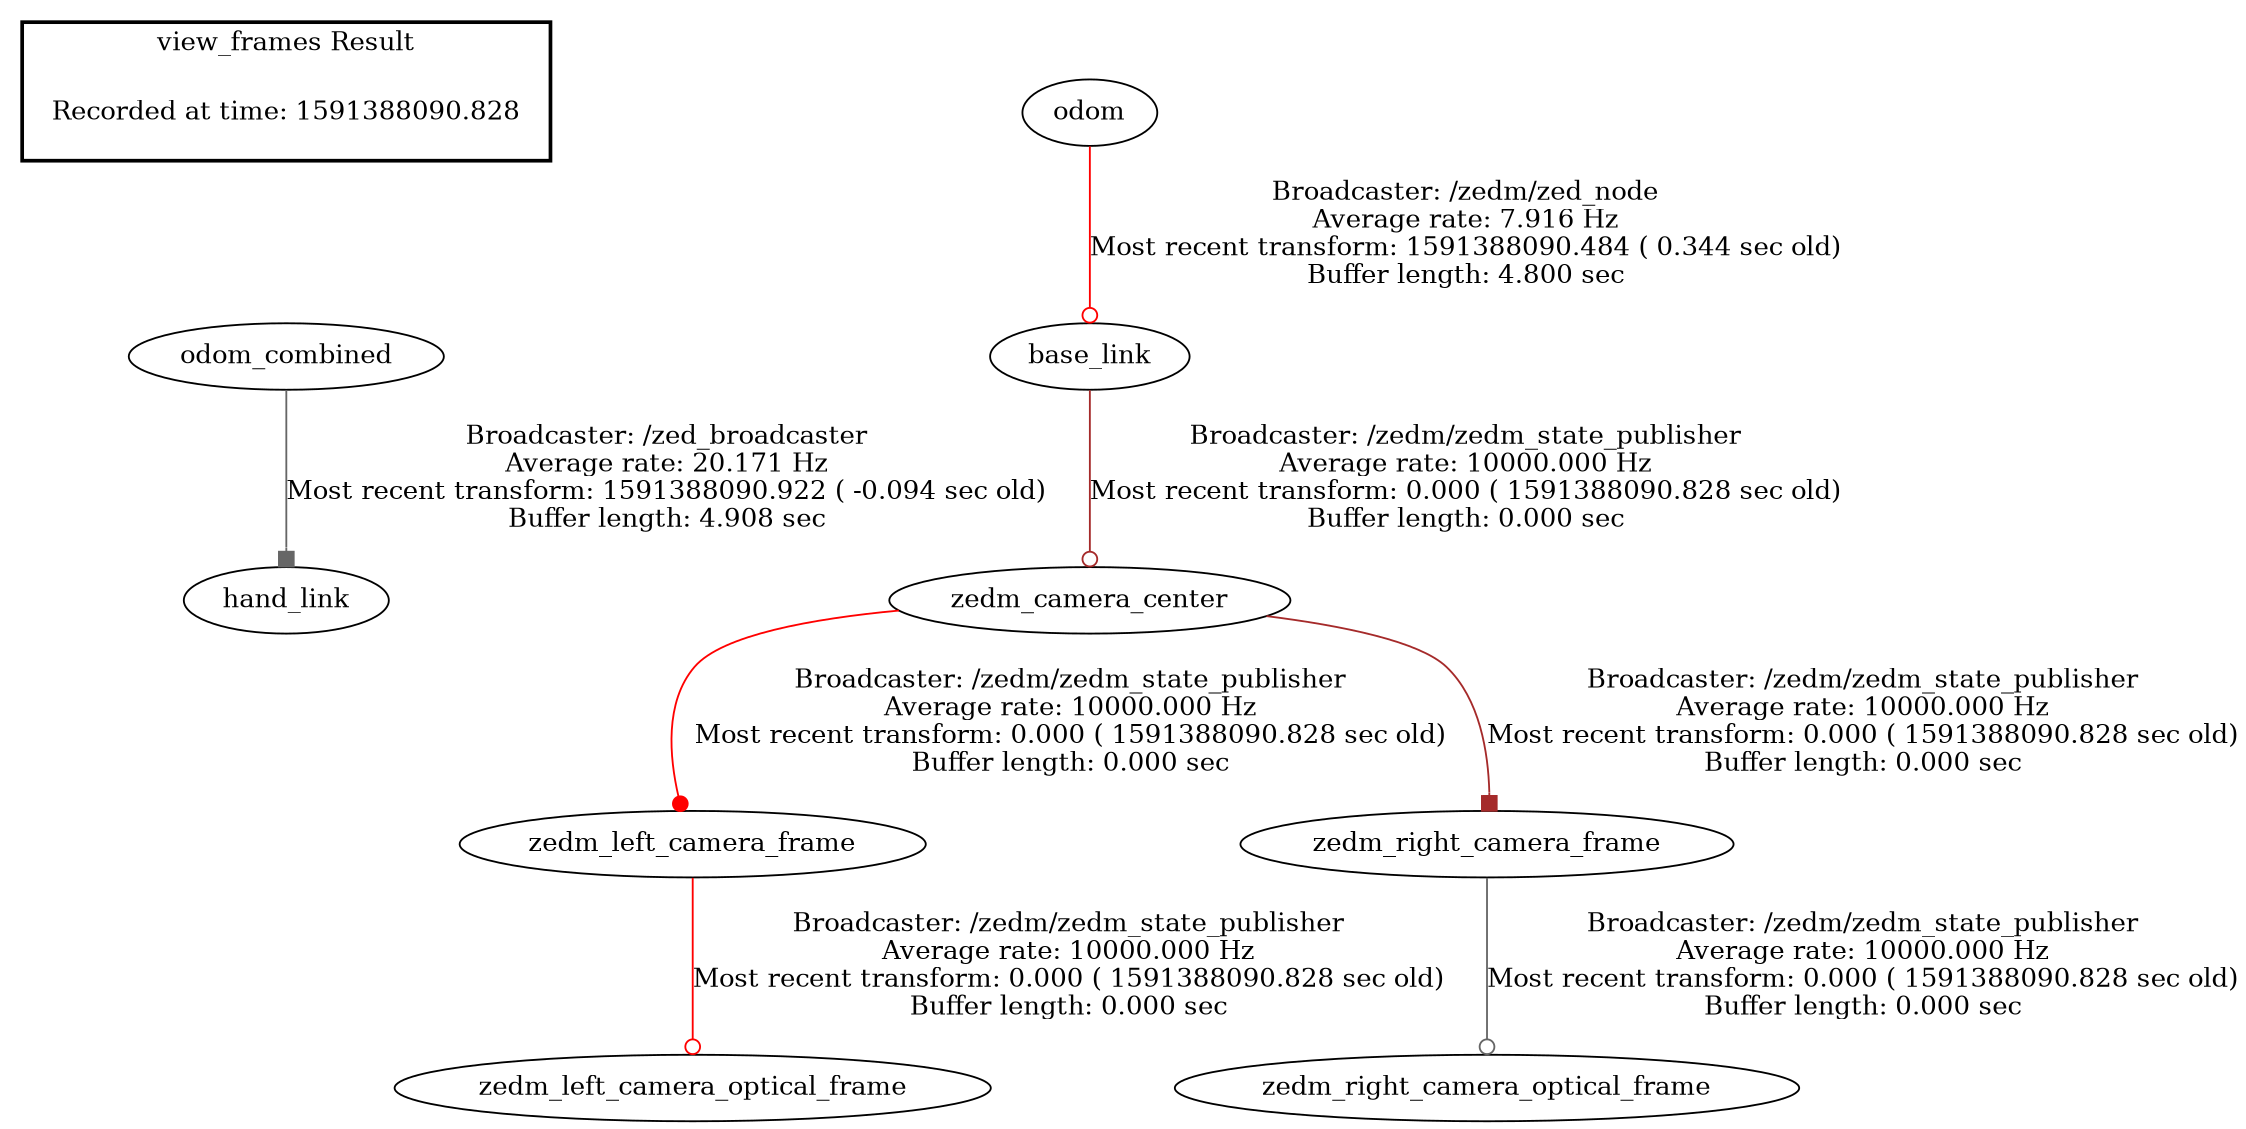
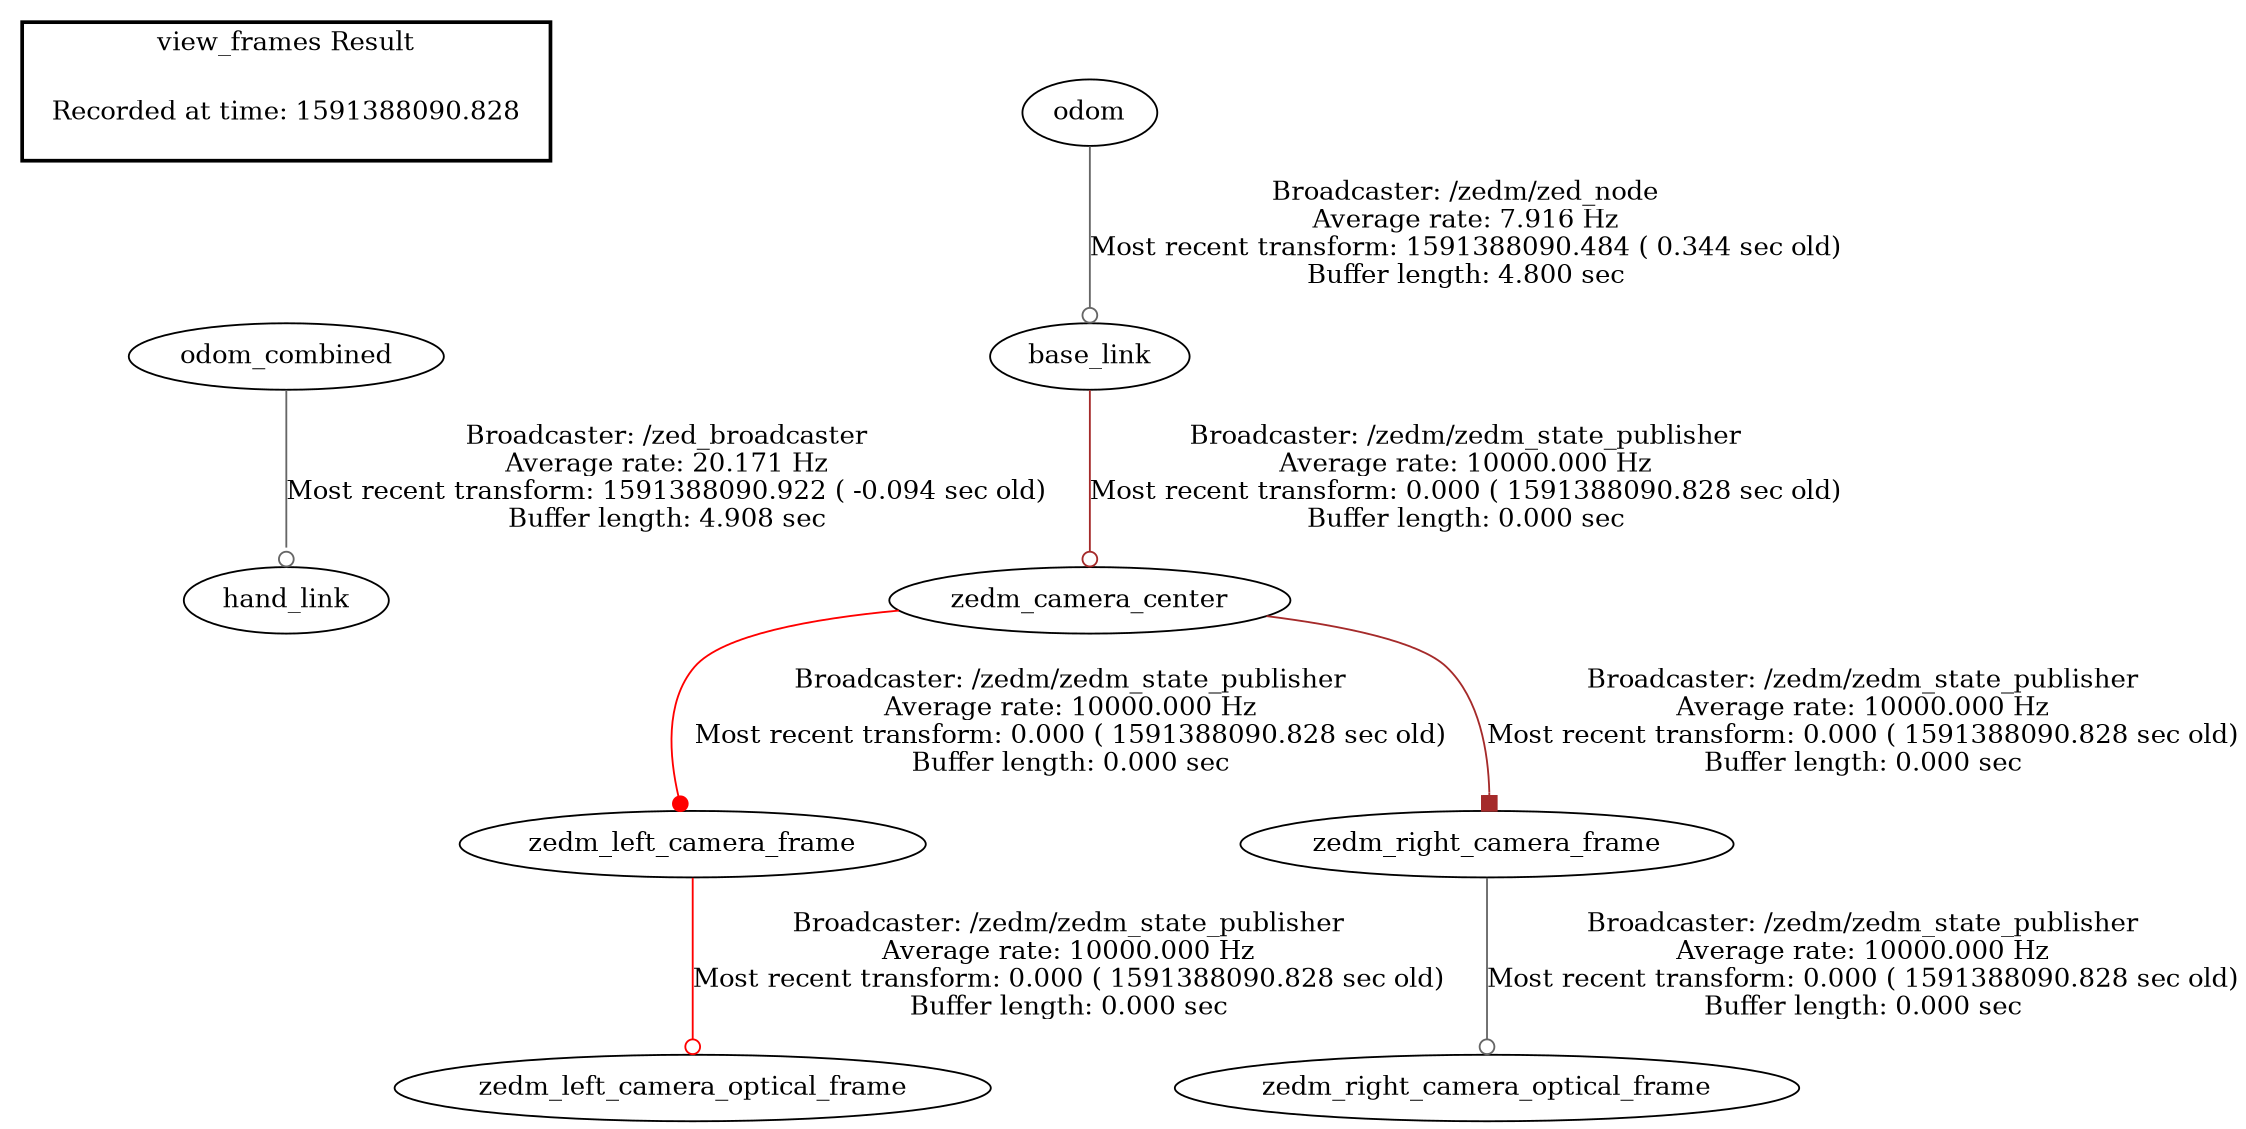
edge "odom" -> "base_link": color red -> gray40
edge "odom_combined" -> "hand_link": arrowhead box -> odot
